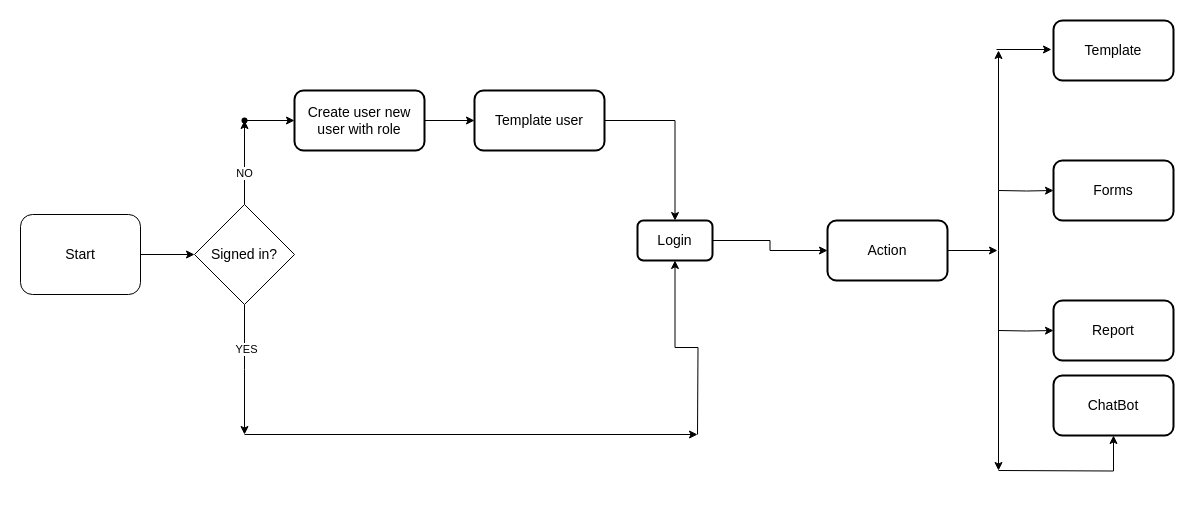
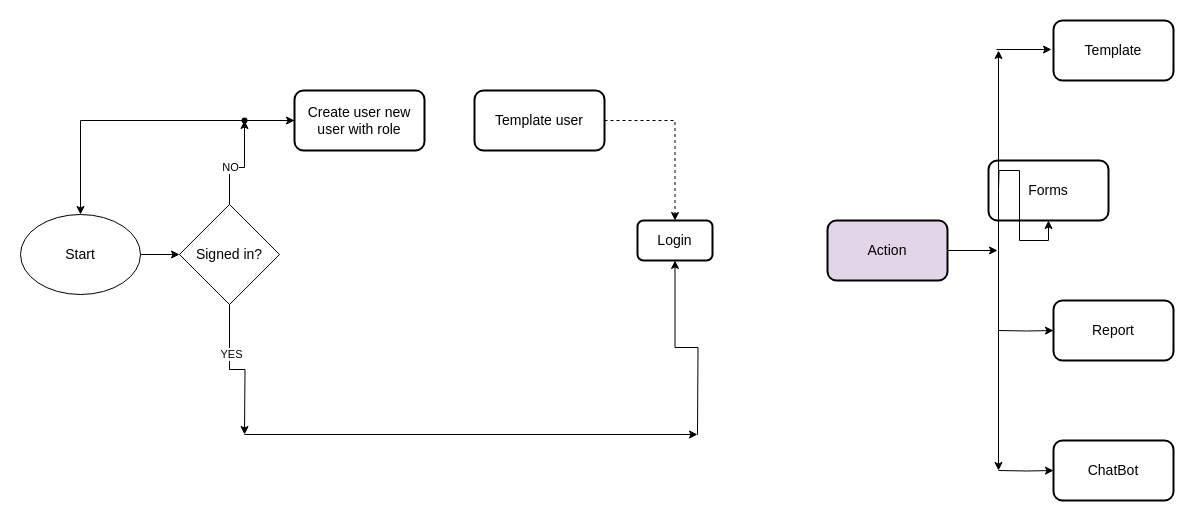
edge "Create user new user with role" -> "Template user": now "Create user new user with role" -> "Start"
edge "Template user" -> "Login": style solid -> dashed
node "Forms": moved (1114, 191) -> (1049, 191)
edge "Login" -> "Action": removed
node "Action": fillcolor #ffffff -> #e1d5e7
node "Start": shape rounded rectangle -> ellipse
node "Signed in?": moved (245, 255) -> (230, 255)
node "ChatBot": moved (1114, 406) -> (1114, 471)
